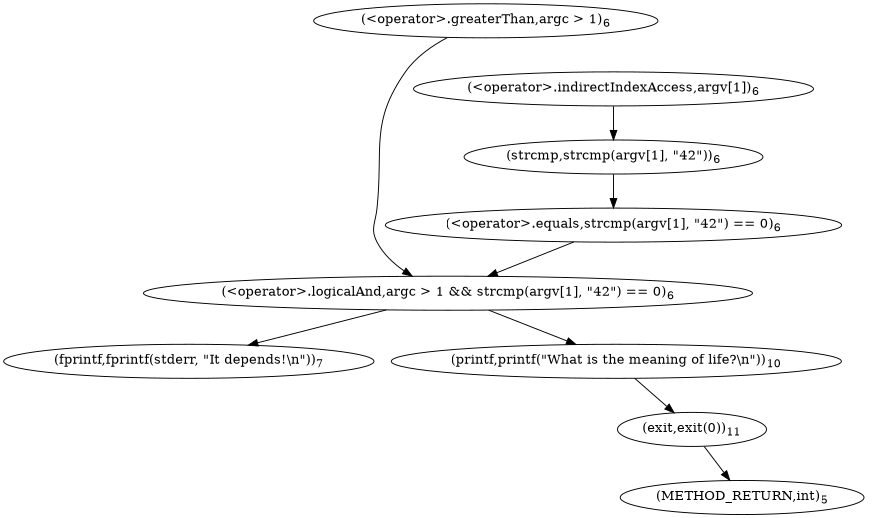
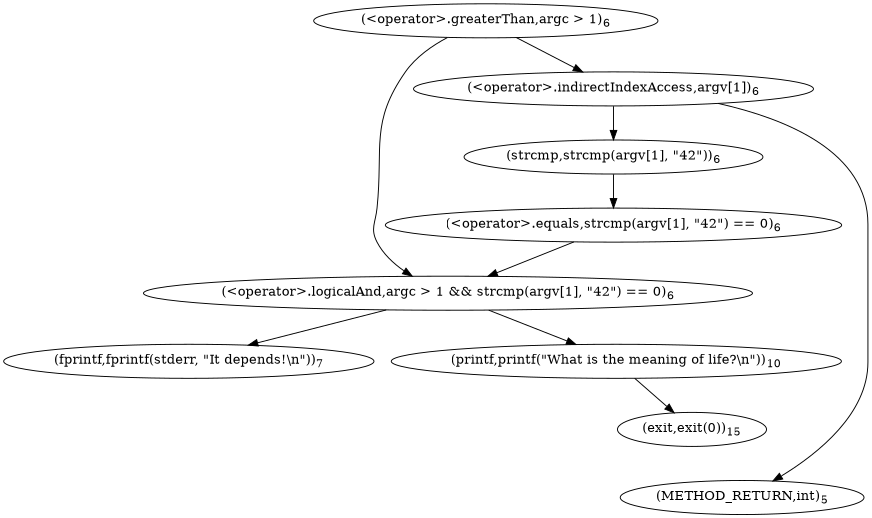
edge "(<operator>.greaterThan,argc > 1)" -> "(<operator>.indirectIndexAccess,argv[1])": added
node "(exit,exit(0))": text "11" -> "15"
edge "(exit,exit(0))" -> "(METHOD_RETURN,int)": now "(<operator>.indirectIndexAccess,argv[1])" -> "(METHOD_RETURN,int)"
